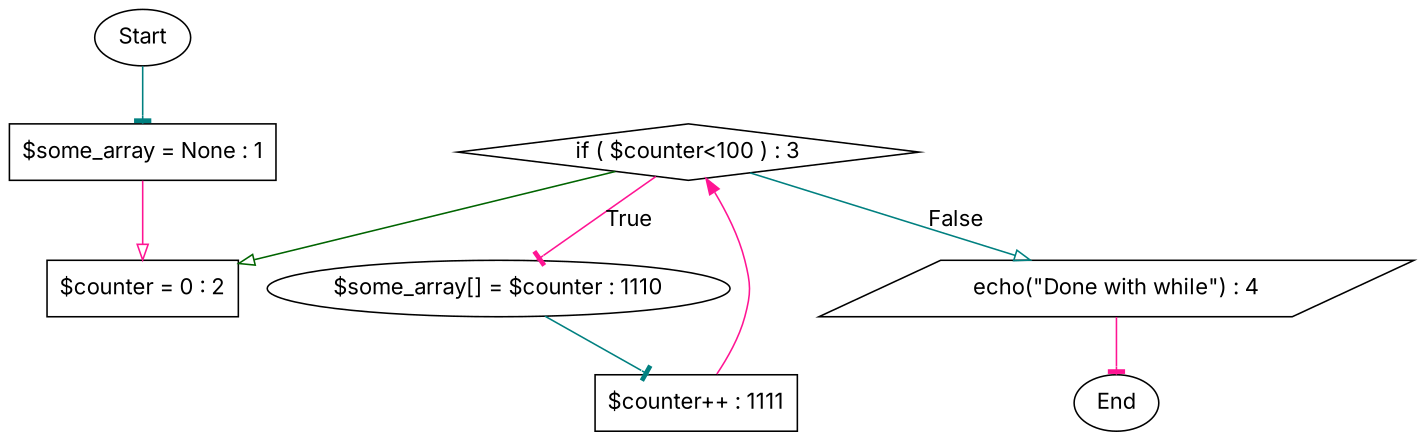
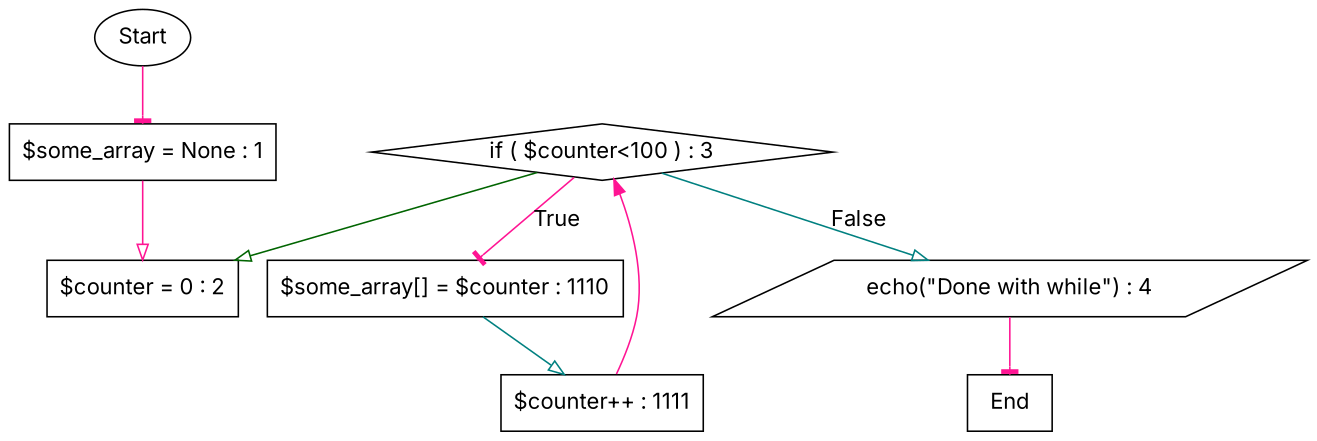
edge "Start" -> "$some_array = None : 1": color teal -> deeppink
node "$some_array[] = $counter : 1110": shape ellipse -> box
edge "$some_array[] = $counter : 1110" -> "$counter++ : 1111": arrowhead tee -> onormal
node "End": shape ellipse -> box
